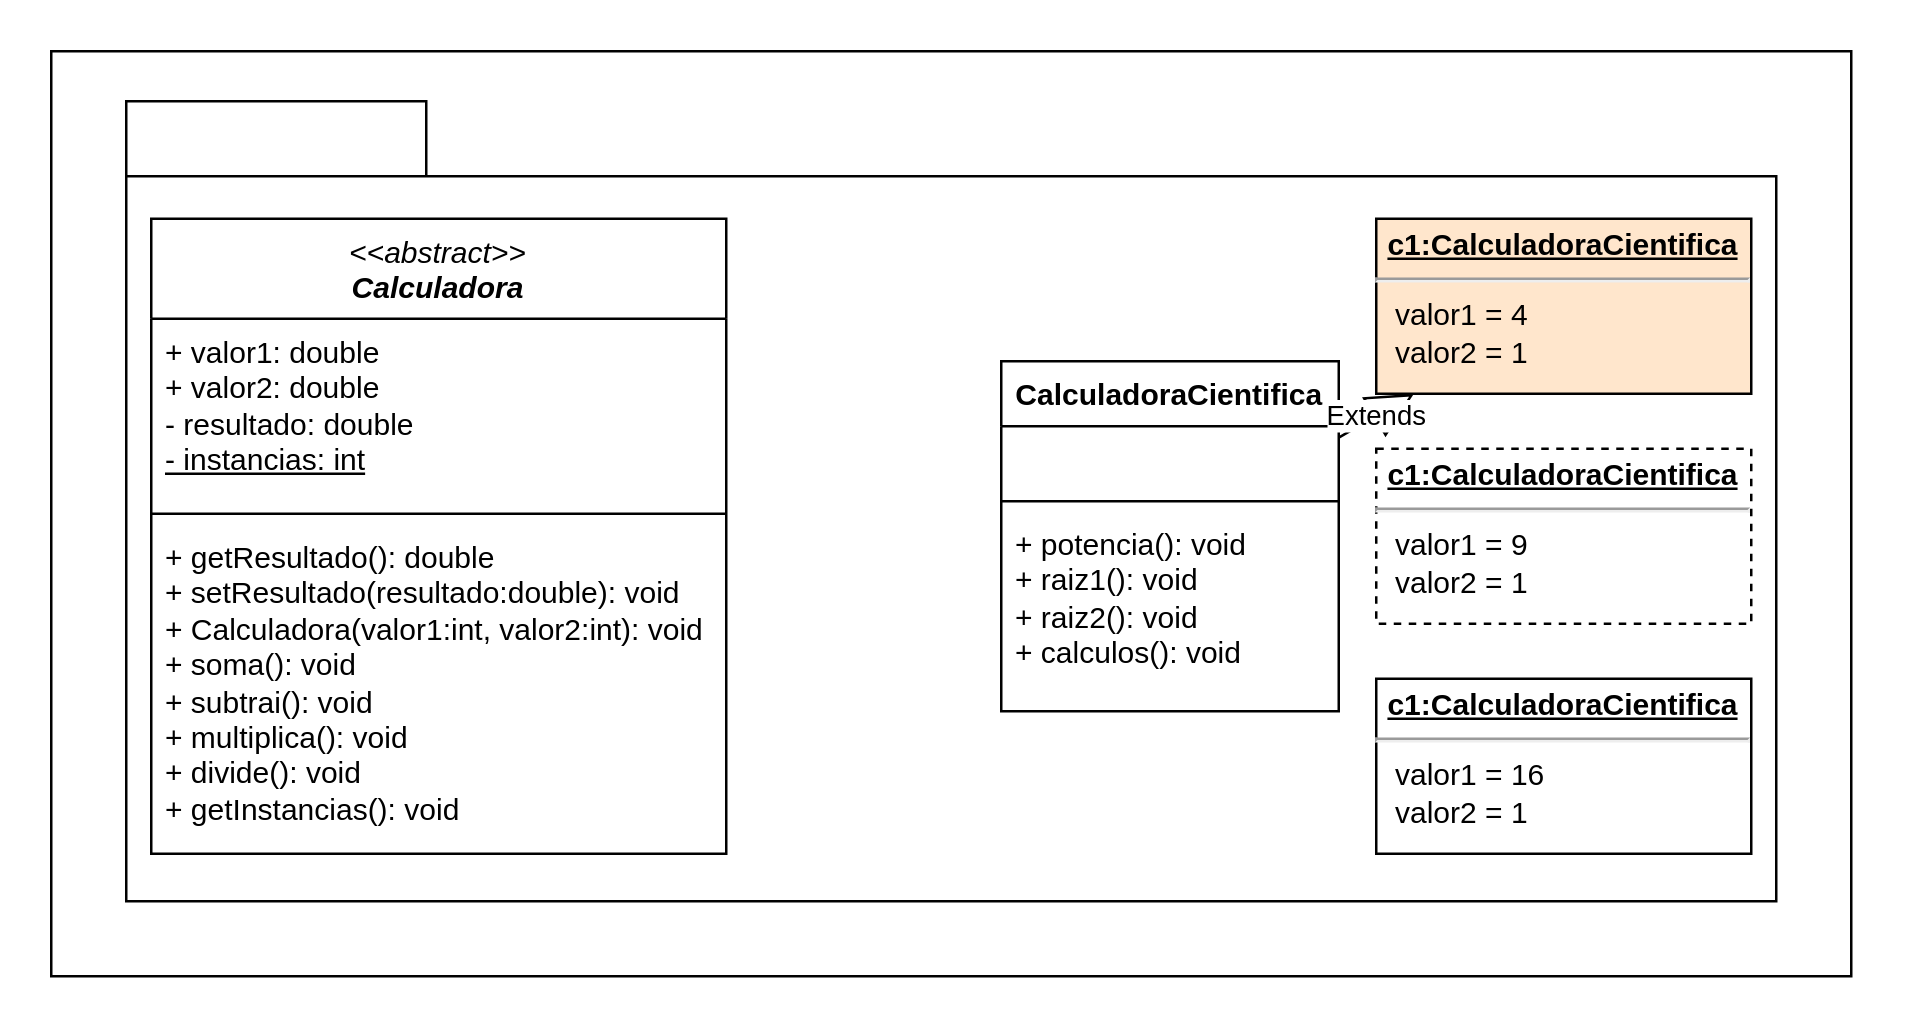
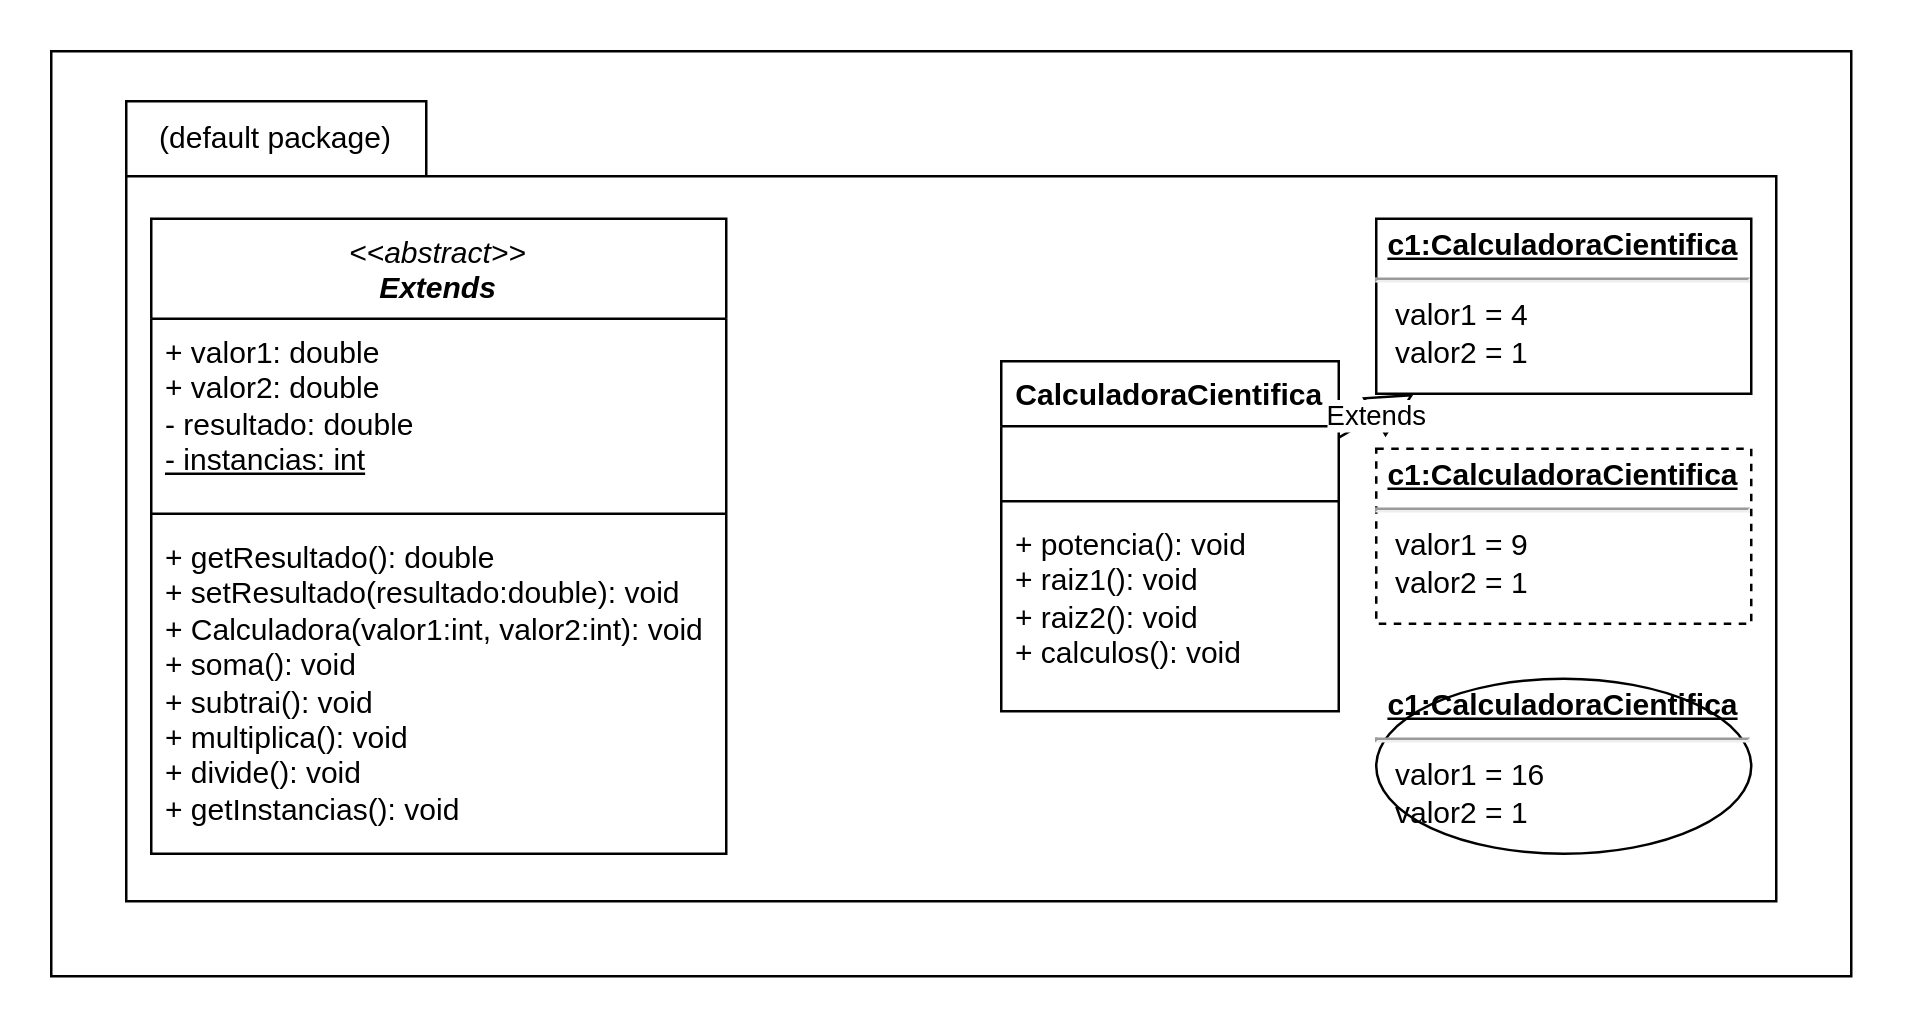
node "(default package)": added
node "<<abstract>> Calculadora": label "<<abstract>> Calculadora" -> "<<abstract>> Extends"
node "c1:CalculadoraCientifica valor1 = 4 valor2 = 1": fillcolor #ffe6cc -> #ffffff
node "c1:CalculadoraCientifica valor1 = 16 valor2 = 1": shape rectangle -> ellipse
